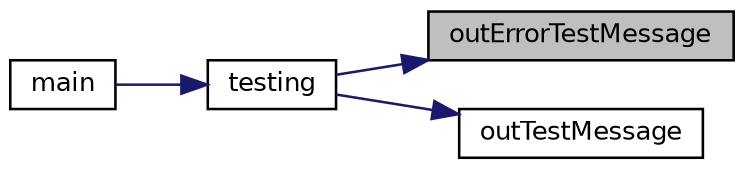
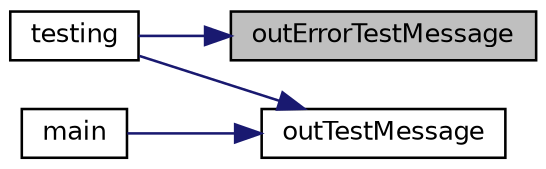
edge "main" -> "testing": now "main" -> "outTestMessage"
